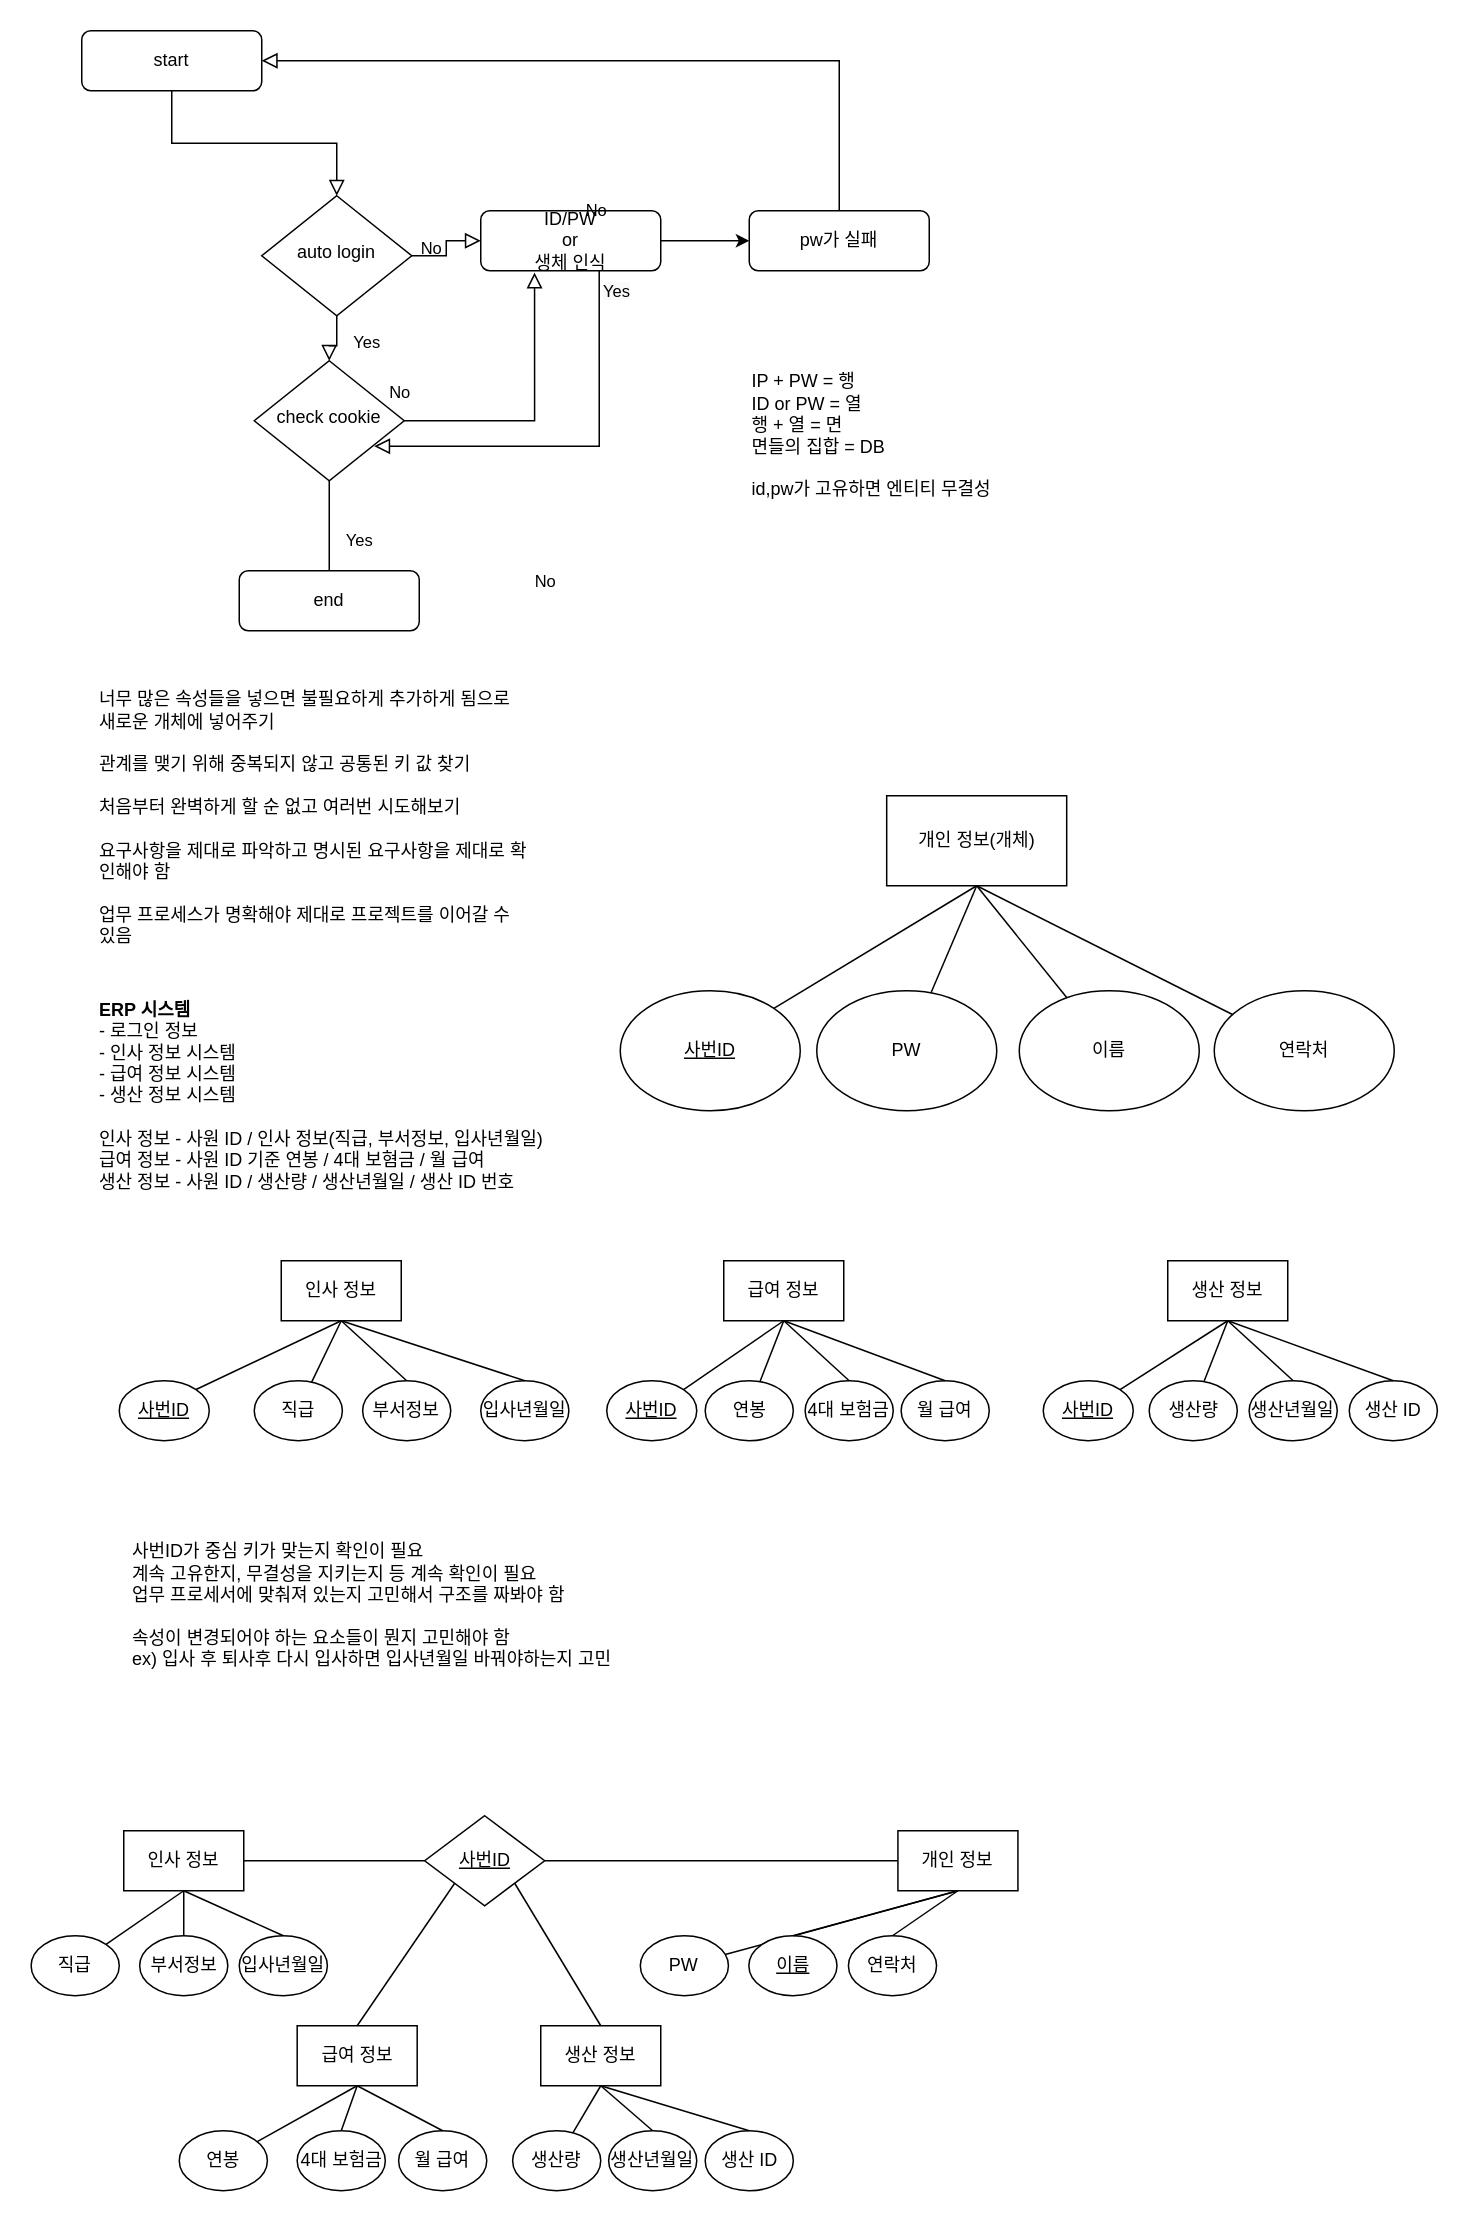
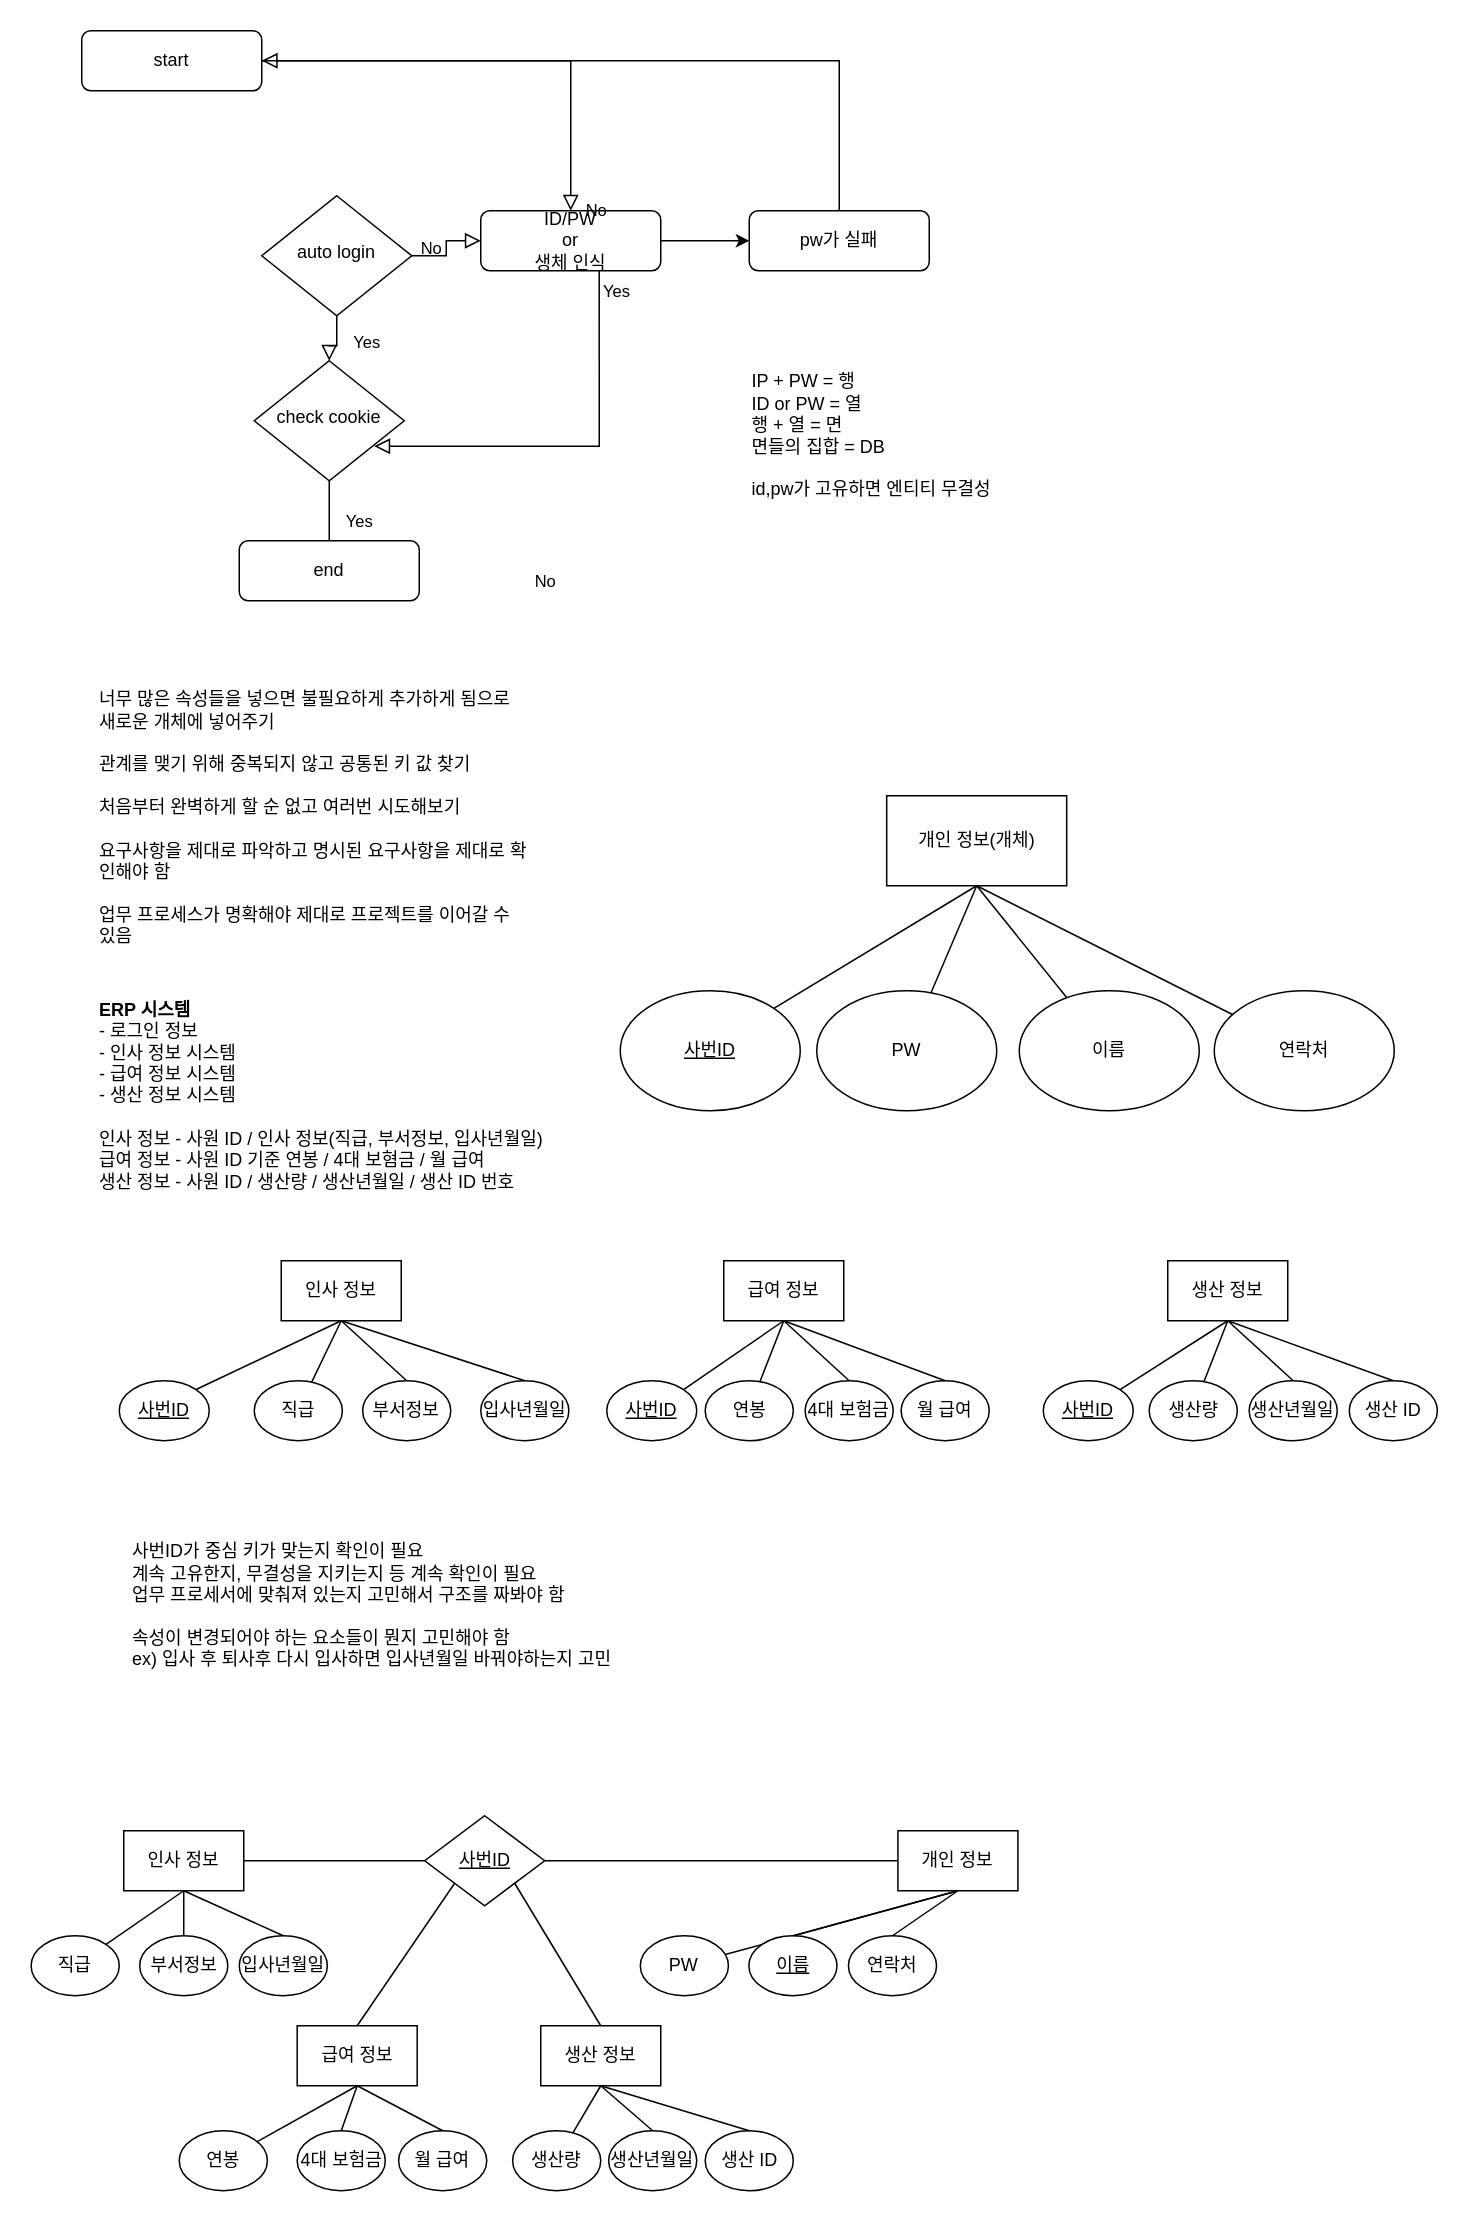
edge "start" -> "auto login": now "start" -> "ID/PW or 생체 인식"
edge "check cookie" -> "ID/PW or 생체 인식": removed, label "No"
node "end": moved (329, 601) -> (329, 571)
